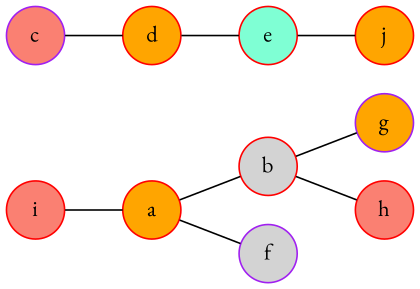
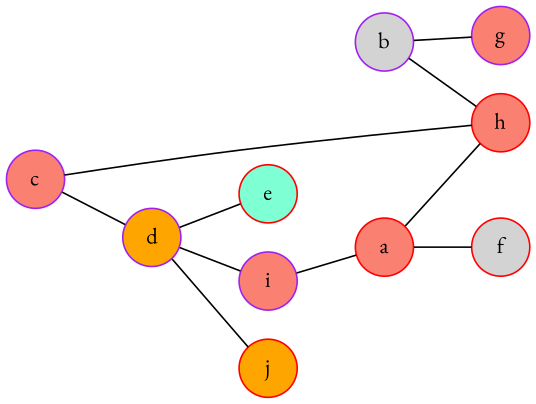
node "d": color red -> purple
edge "e" -- "j": now "d" -- "j"
node "g": fillcolor orange -> salmon
edge "h" -- "c": added
node "b": color red -> purple
edge "b" -- "a": now "h" -- "a"
node "i": color red -> purple
node "a": fillcolor orange -> salmon
node "f": color purple -> red
edge "d" -- "i": added
